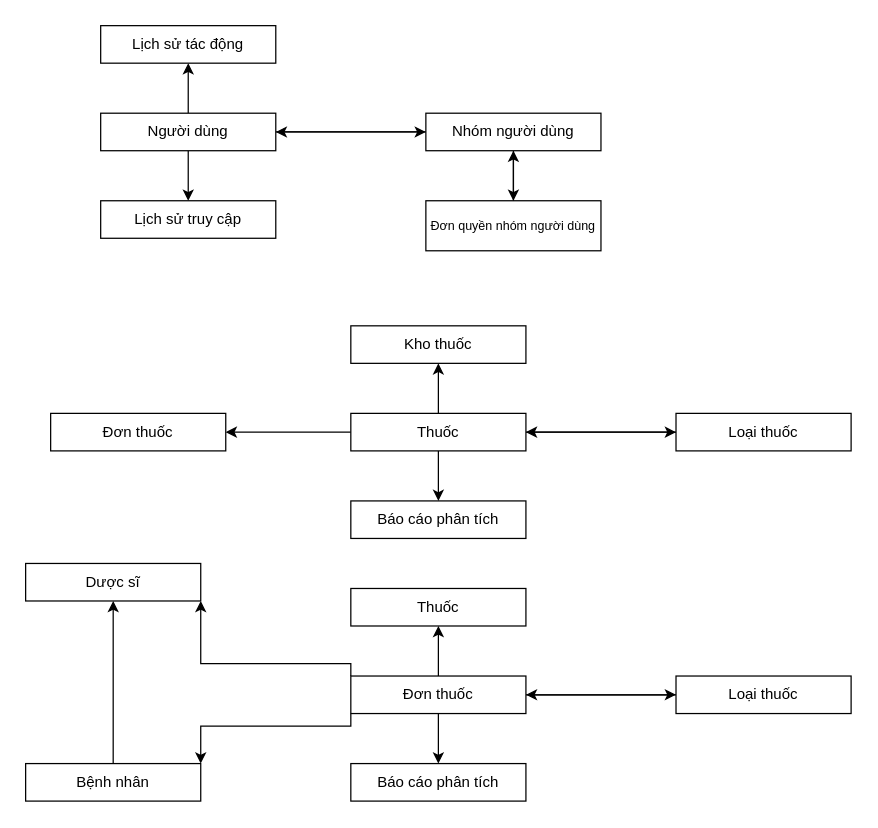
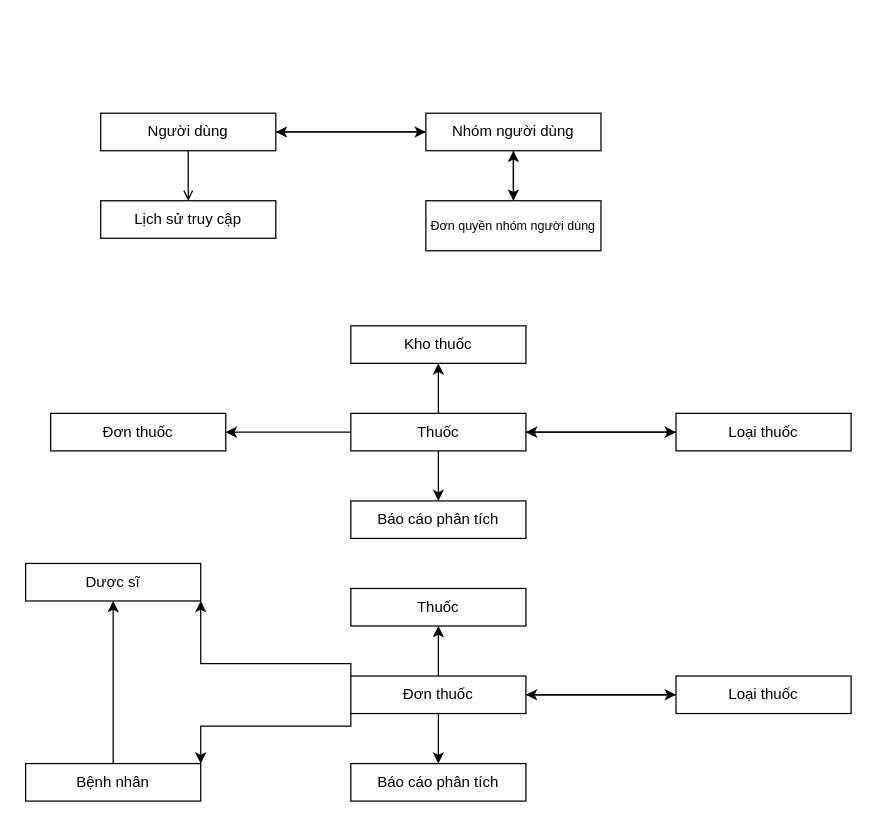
node "Lịch sử tác động": removed
edge "Người dùng" -> "Lịch sử tác động": removed
edge "Người dùng" -> "Lịch sử truy cập": arrowhead classic -> open
